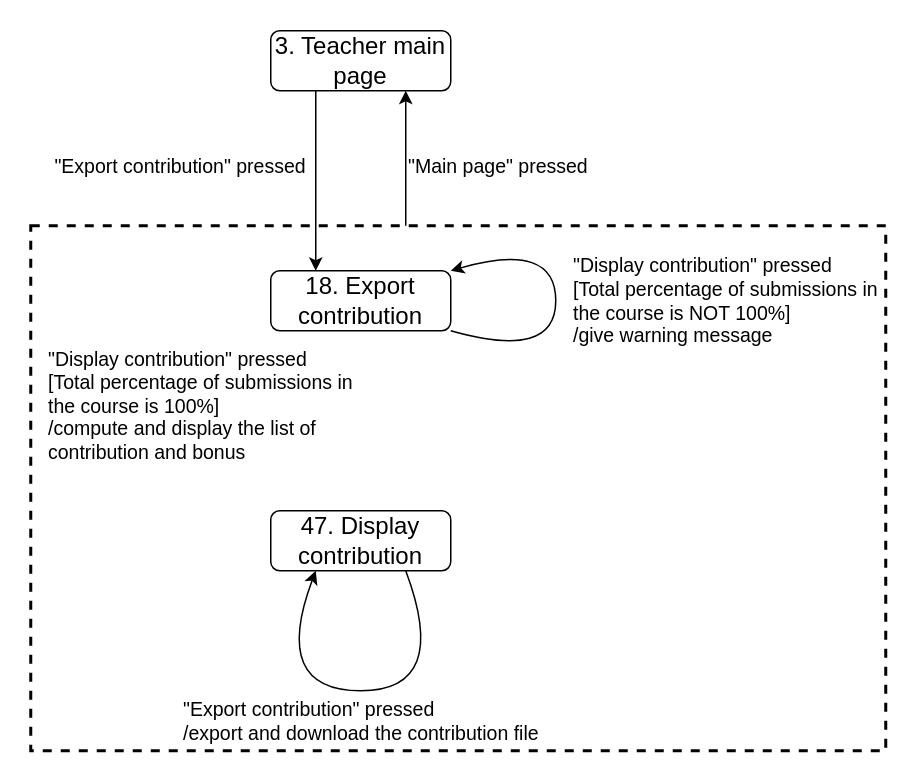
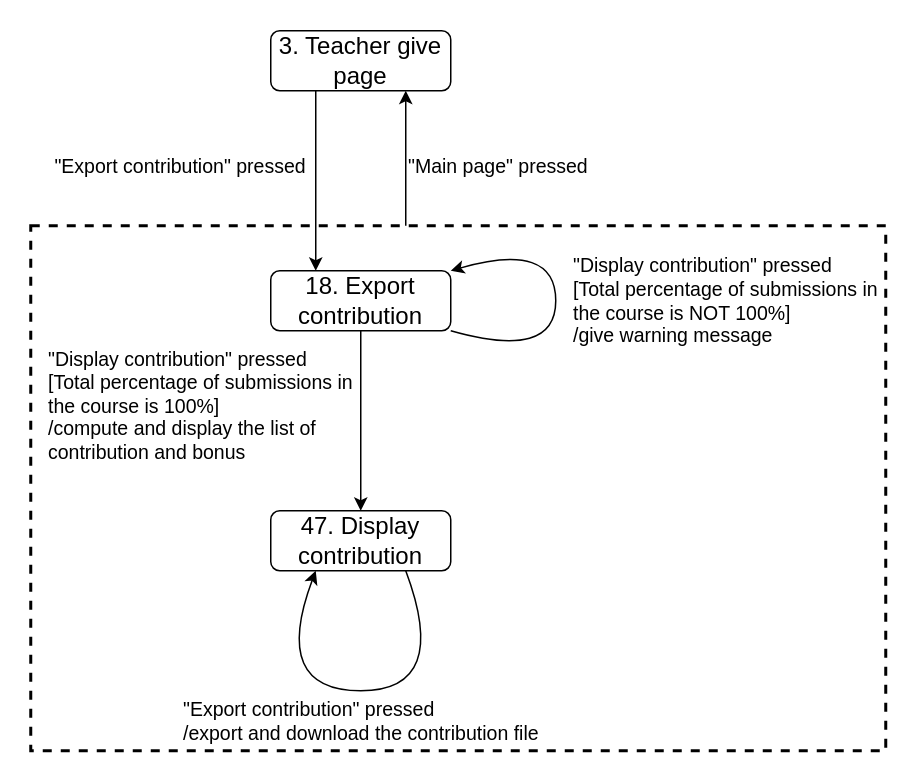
node "3. Teacher main page": label "3. Teacher main page" -> "3. Teacher give page"
edge "18. Export contribution" -> "47. Display contribution": added
